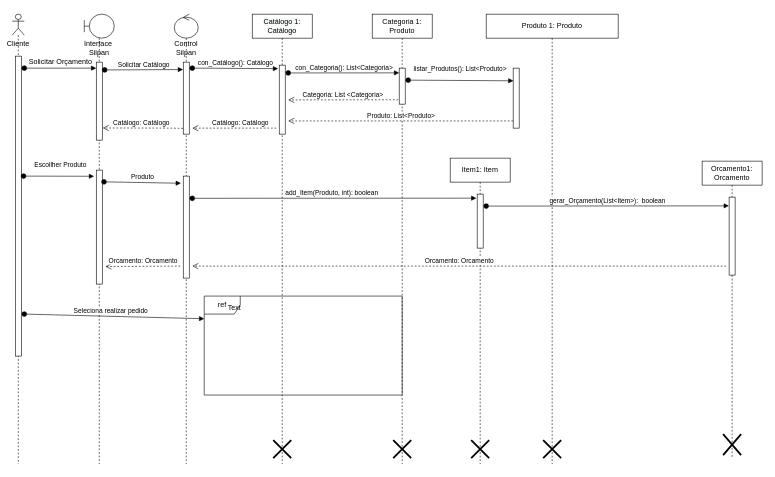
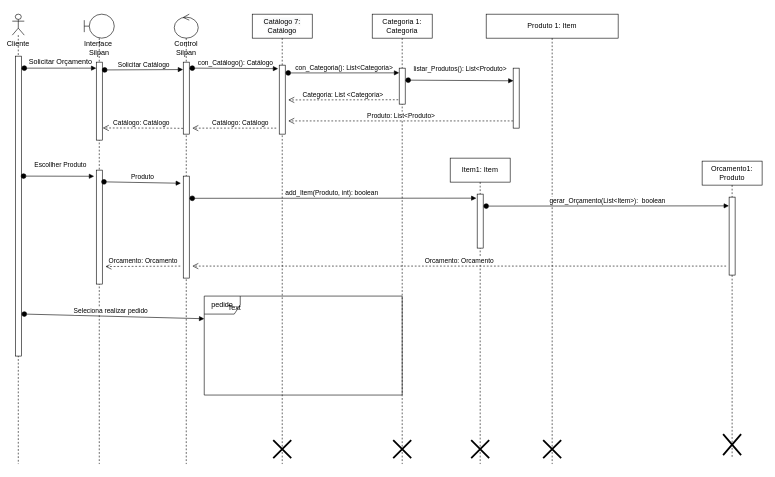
node "Catálogo 1: Catálogo": label "Catálogo 1: Catálogo" -> "Catálogo 7: Catálogo"
node "Categoria 1: Produto": label "Categoria 1: Produto" -> "Categoria 1: Categoria"
node "Produto 1: Produto": label "Produto 1: Produto" -> "Produto 1: Item"
node "Orcamento1: Orcamento": label "Orcamento1: Orcamento" -> "Orcamento1: Produto"
node "ref": label "ref" -> "pedido"
